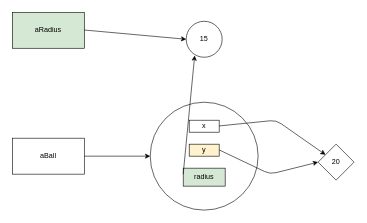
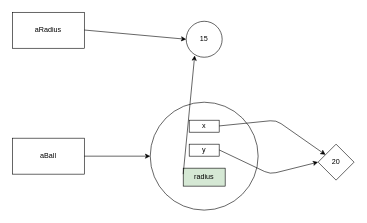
node "aRadius": fillcolor #d5e8d4 -> #ffffff
node "y": fillcolor #fff2cc -> #ffffff
